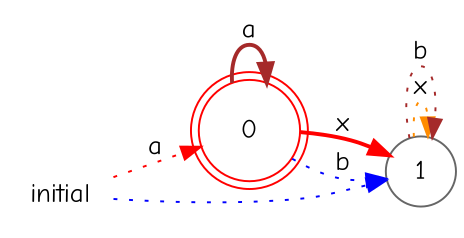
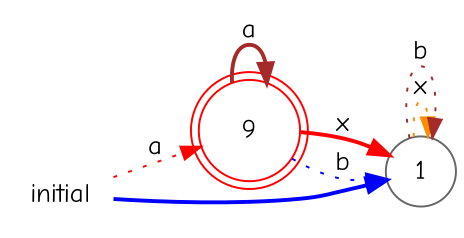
node "0": label "0" -> "9"
edge "initial" -> "1": style dotted -> bold
